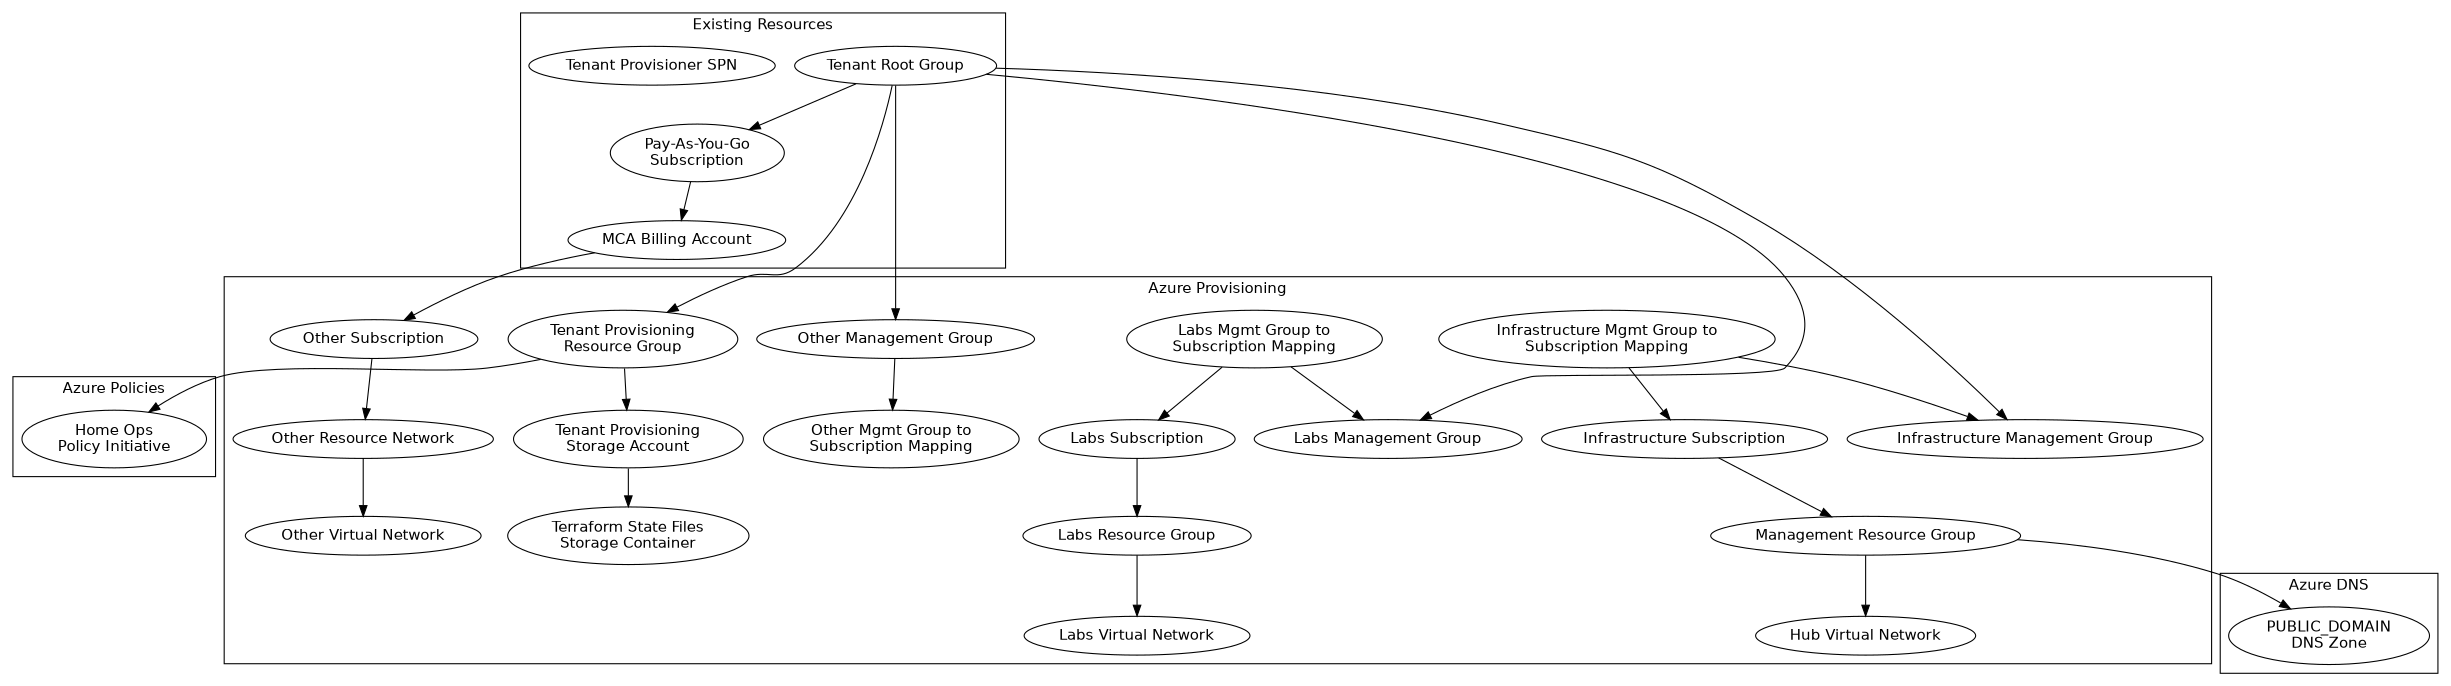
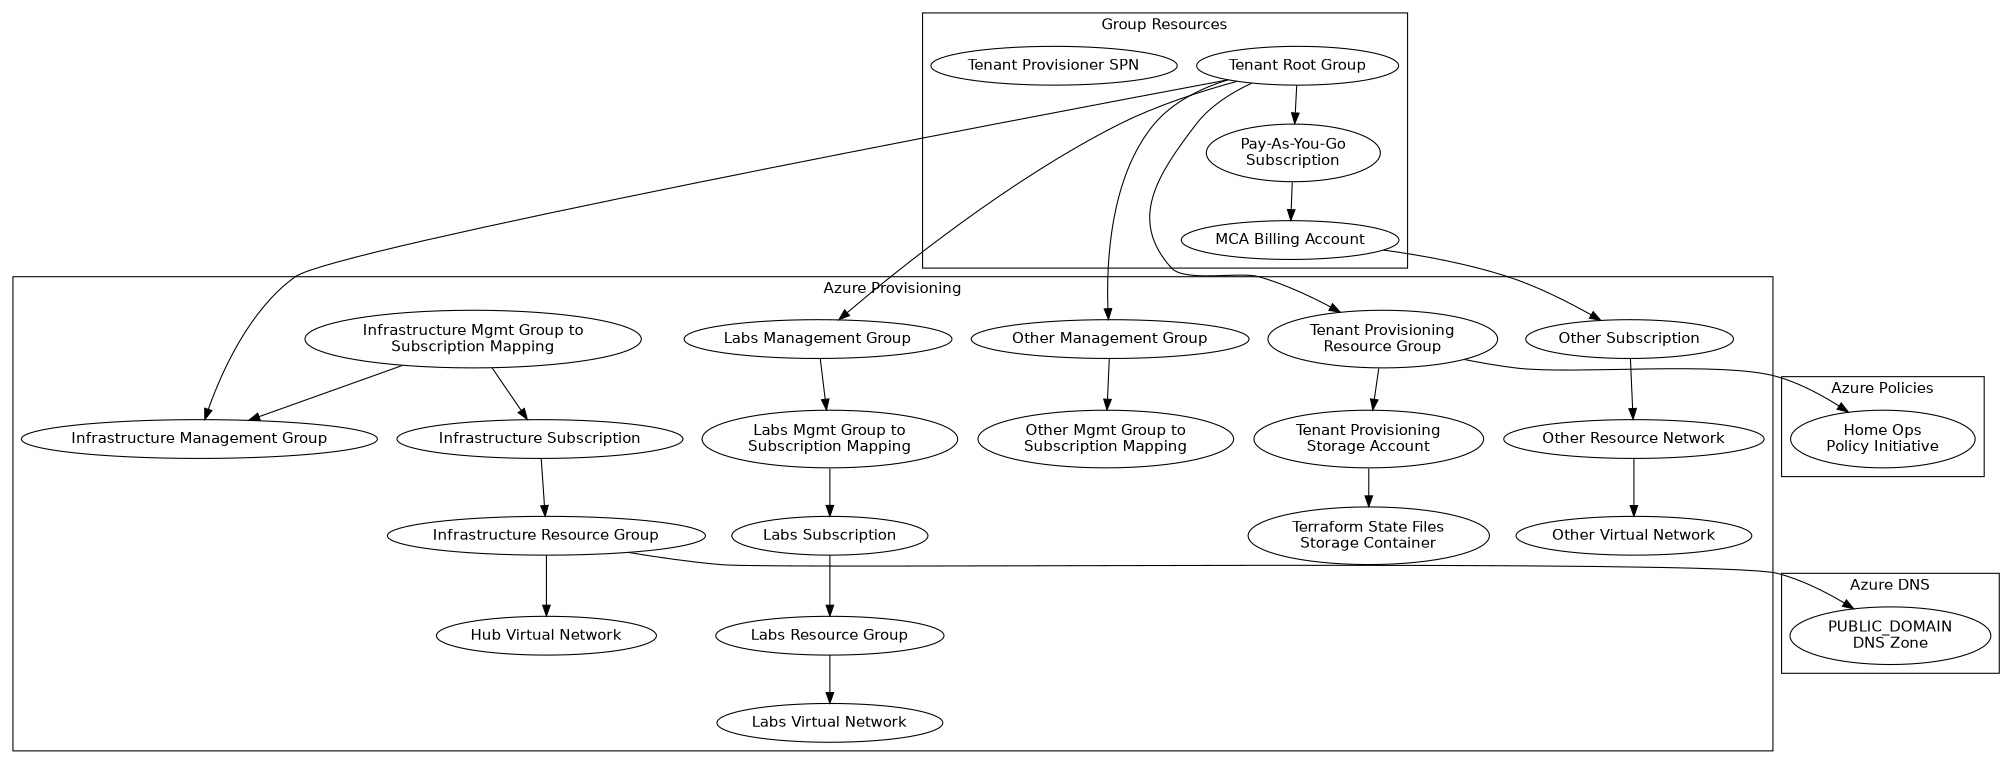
cluster "Existing Resources": label "Existing Resources" -> "Group Resources"
edge "Labs Mgmt Group to Subscription Mapping" -> "Labs Management Group": reversed
node "Management Resource Group": label "Management Resource Group" -> "Infrastructure Resource Group"
